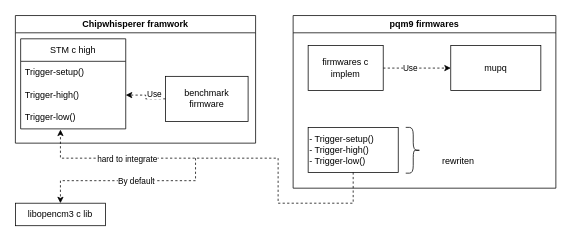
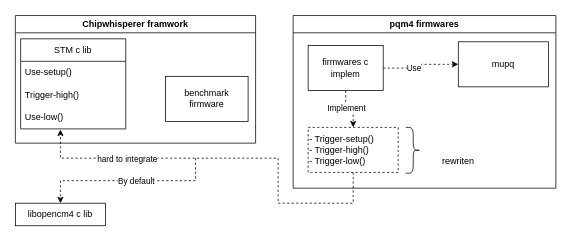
node "pqm9 firmwares": label "pqm9 firmwares" -> "pqm4 firmwares"
node "STM c high": label "STM c high" -> "STM c lib"
node "mupq": moved (495, 68) -> (503, 64)
node "Trigger-setup()": label "Trigger-setup()" -> "Use-setup()"
edge "benchmark firmware" -> "Trigger-high()": removed, label "Use"
edge "firmwares c implem" -> "- Trigger-setup() - Trigger-high() - Trigger-low()": added, labels "Implement", "Use"
node "Trigger-low()": label "Trigger-low()" -> "Use-low()"
node "- Trigger-setup() - Trigger-high() - Trigger-low()": style solid -> dashed
node "libopencm3 c lib": label "libopencm3 c lib" -> "libopencm4 c lib"
